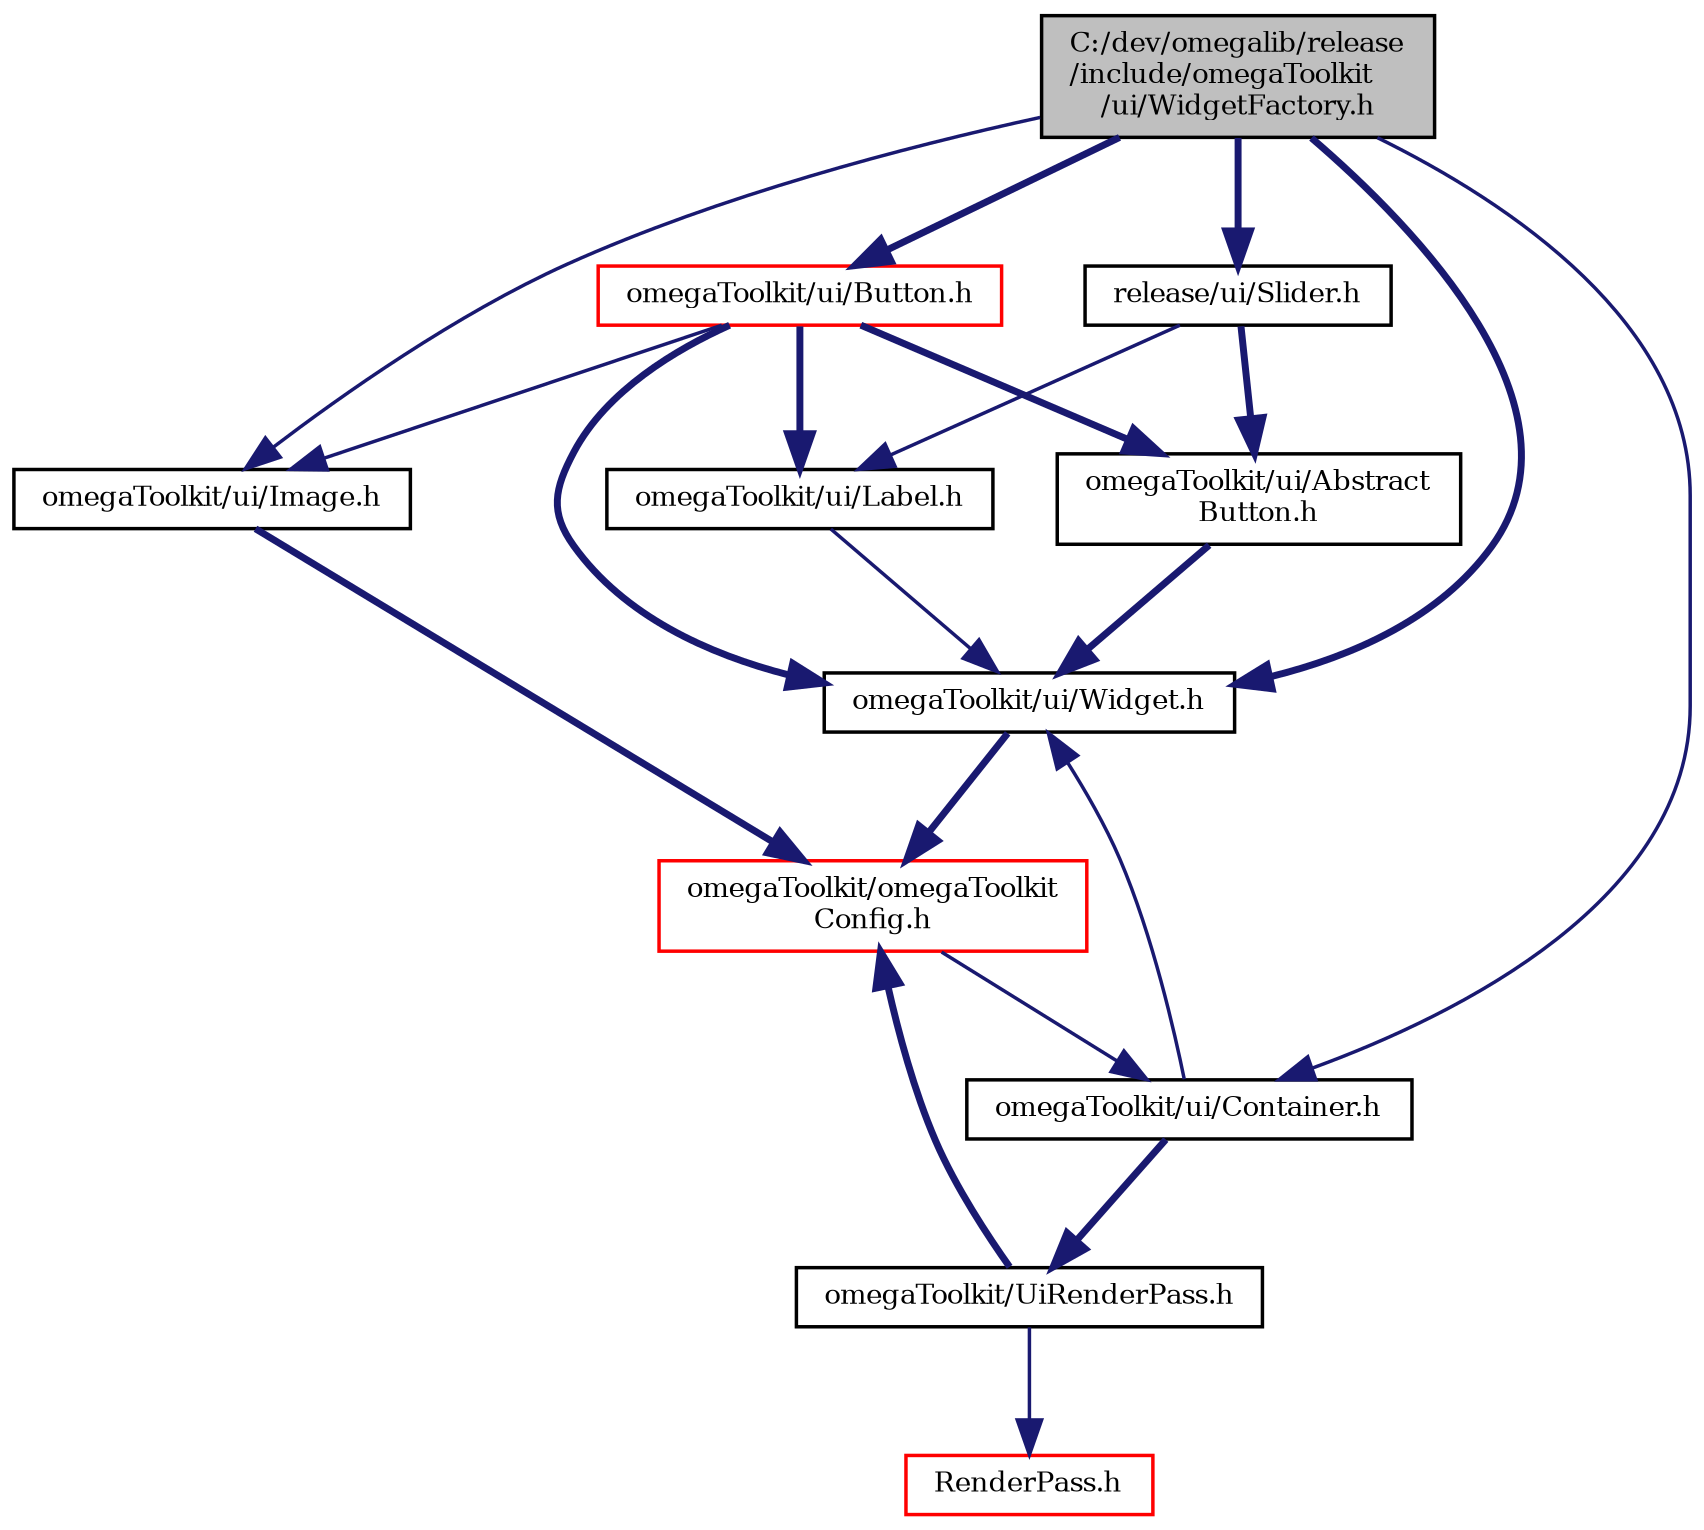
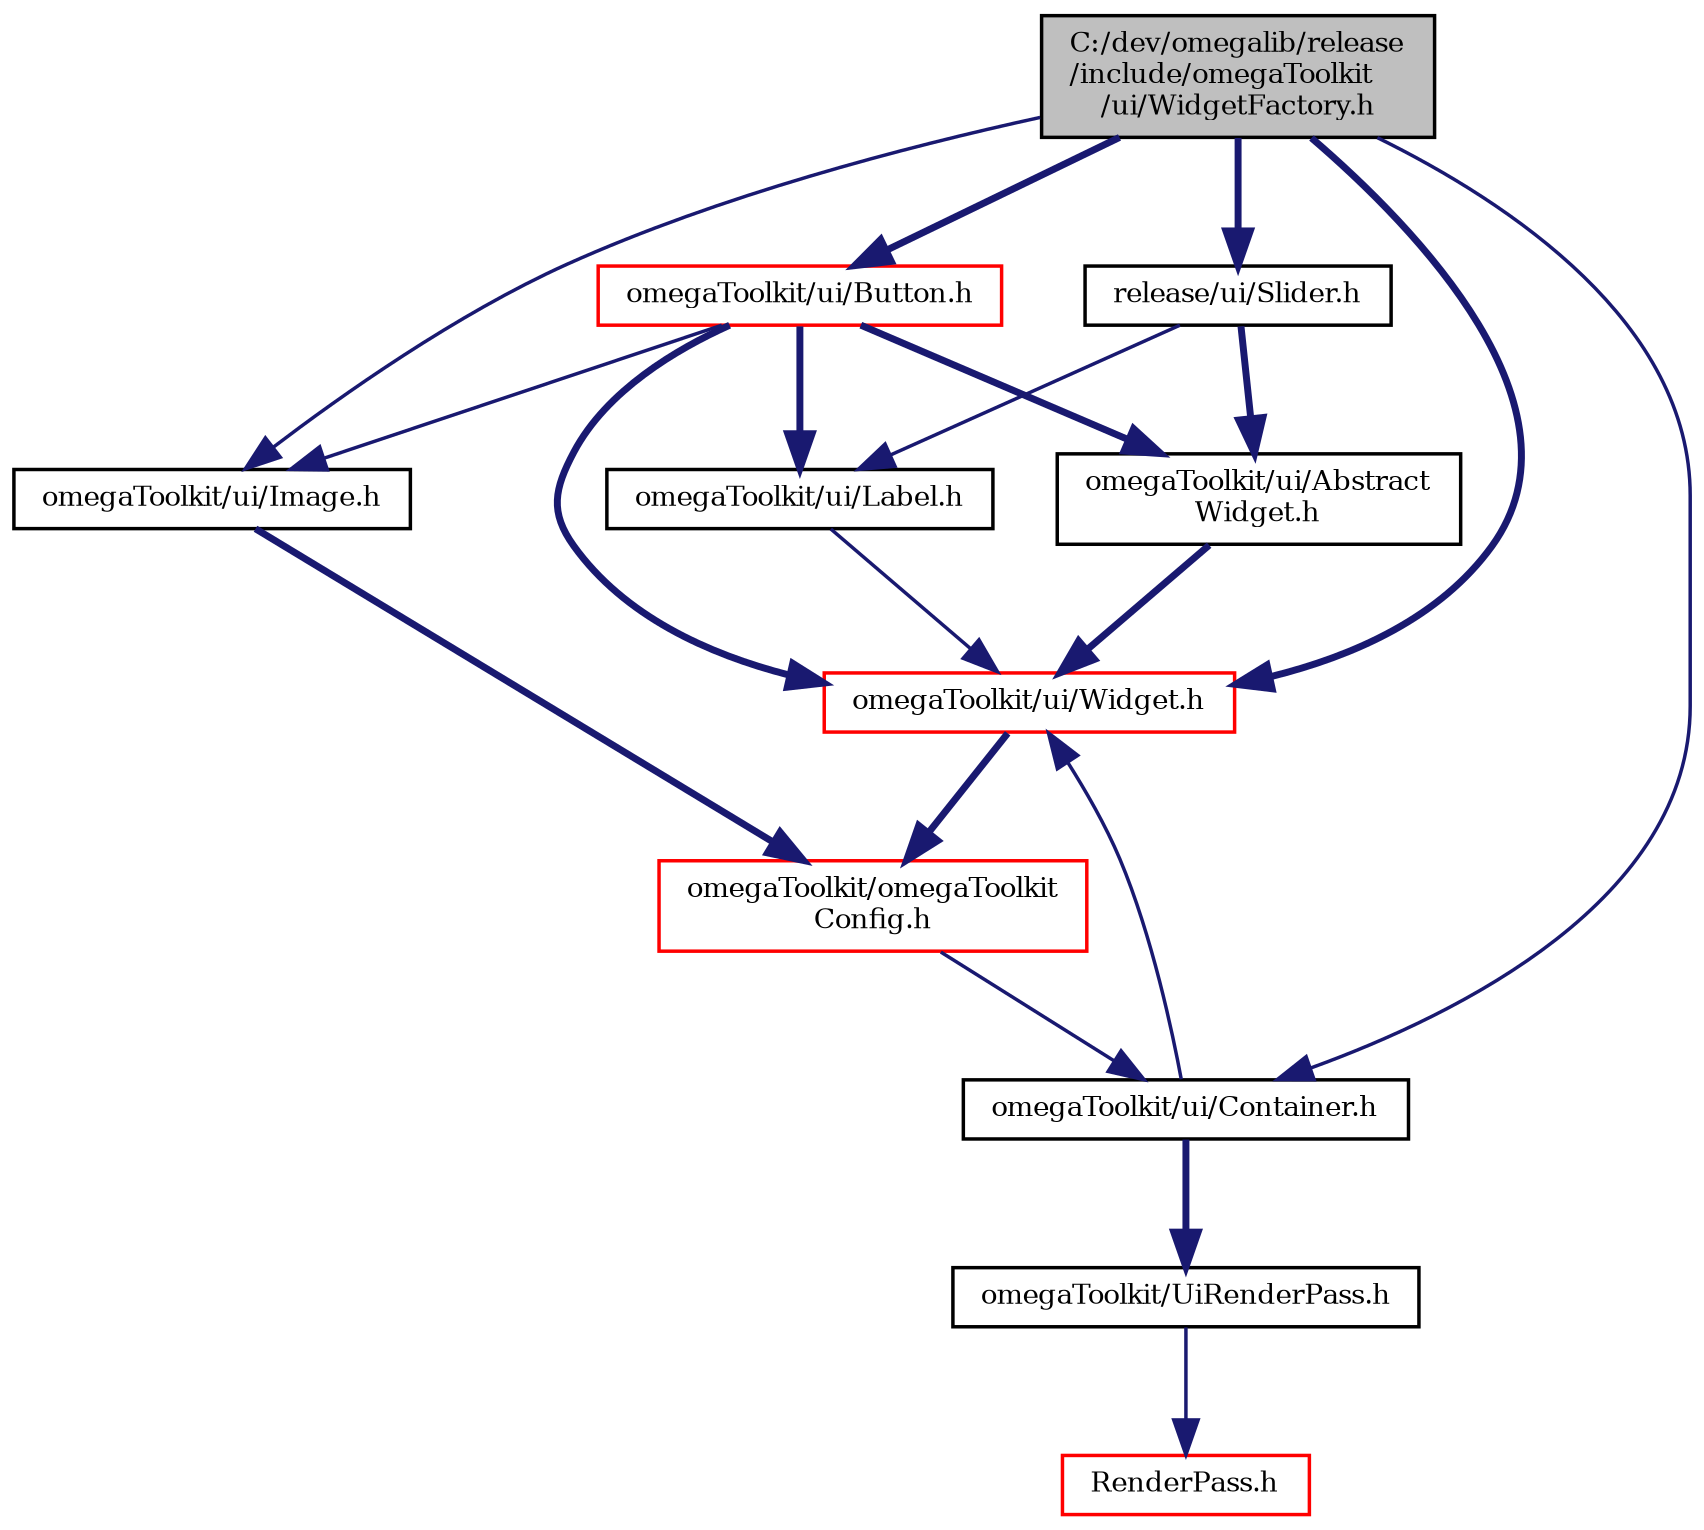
node "omegaToolkit/ui/Abstract Button.h": label "omegaToolkit/ui/Abstract Button.h" -> "omegaToolkit/ui/Abstract Widget.h"
node "omegaToolkit/ui/Widget.h": color black -> red
edge "omegaToolkit/UiRenderPass.h" -> "omegaToolkit/omegaToolkit Config.h": removed
